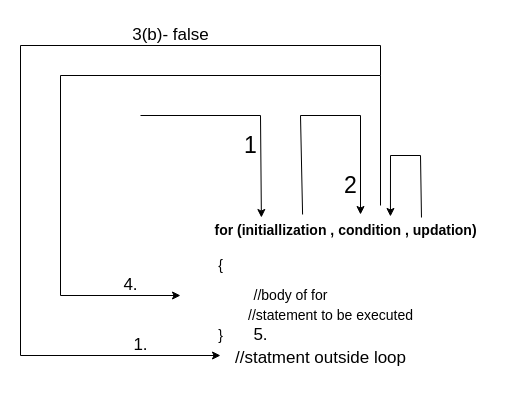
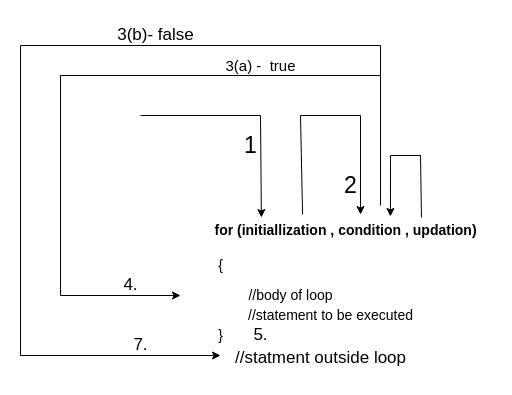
node "3(b)- false": moved (171, 36) -> (156, 36)
node "3(a) - true": added
node "//body of for": label "//body of for" -> "//body of loop"
node "1.": label "1." -> "7."
